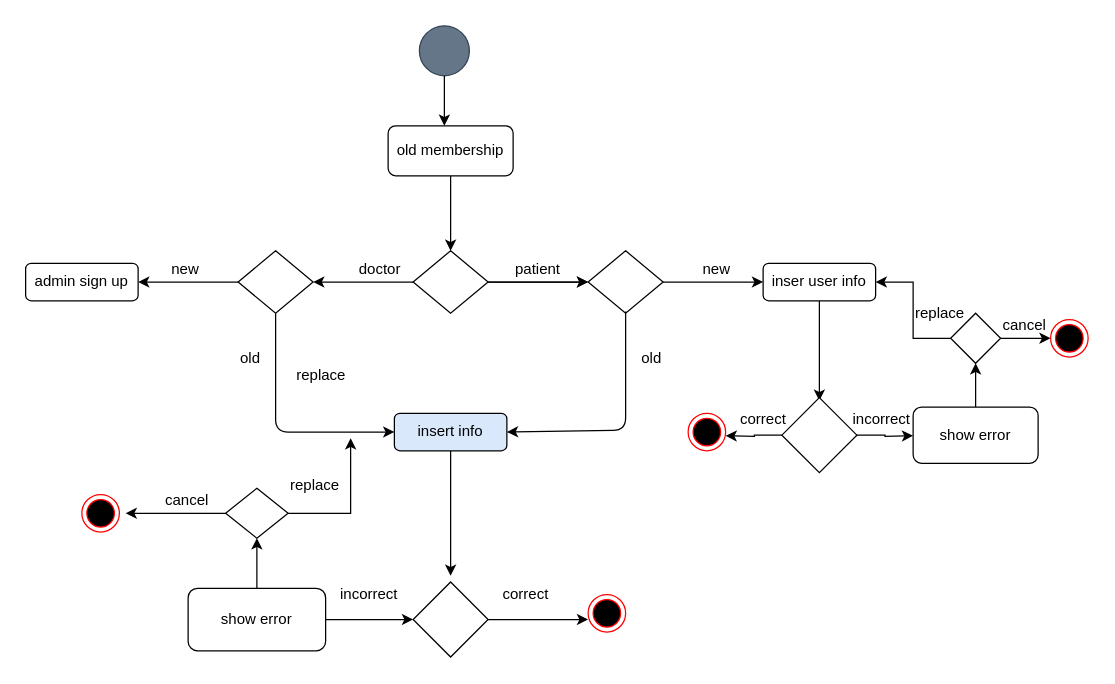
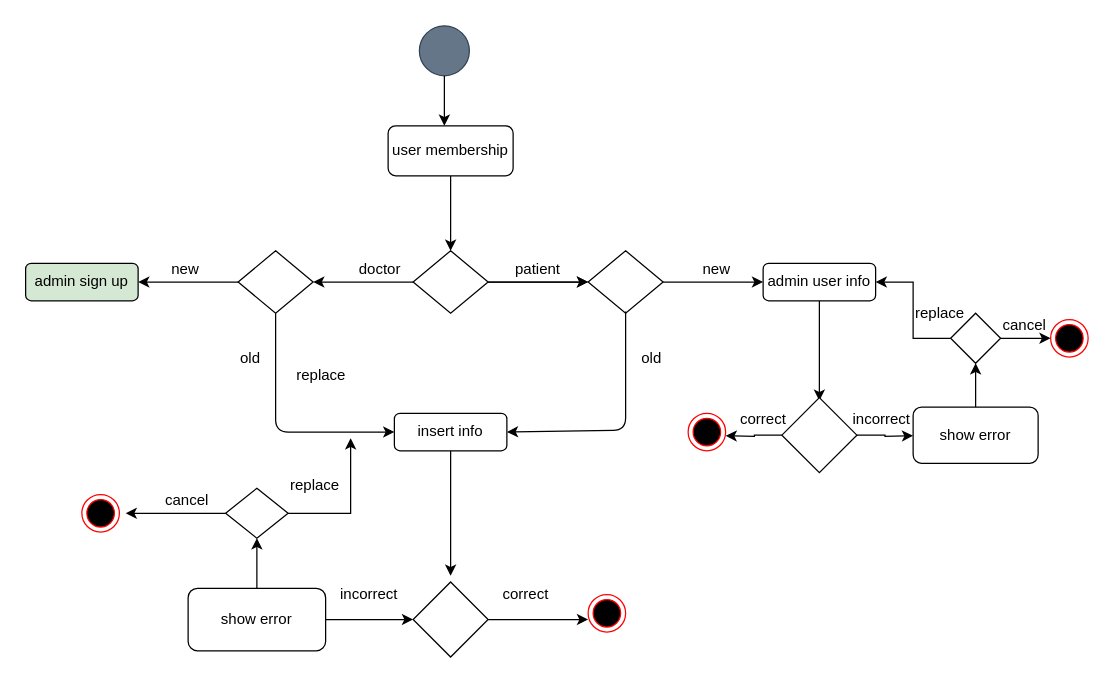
node "old membership": label "old membership" -> "user membership"
node "admin sign up": fillcolor #ffffff -> #d5e8d4
node "inser user info": label "inser user info" -> "admin user info"
node "insert info": fillcolor #dae8fc -> #ffffff
